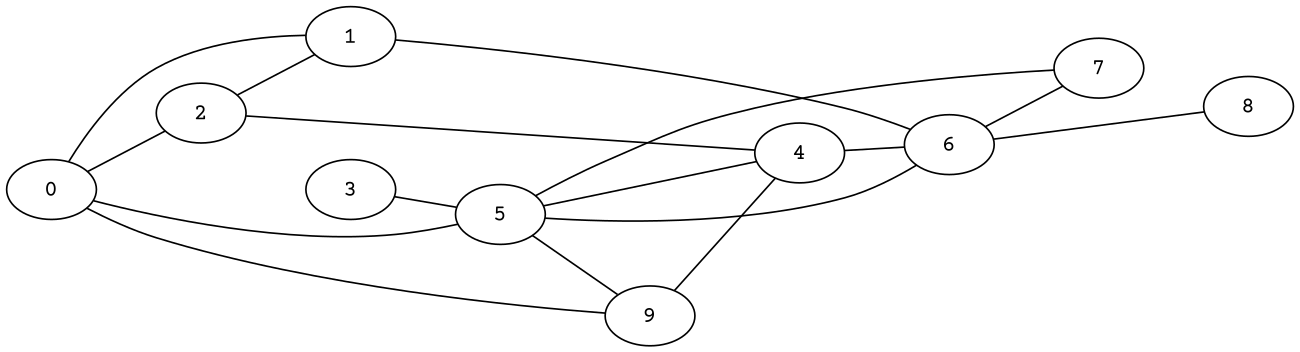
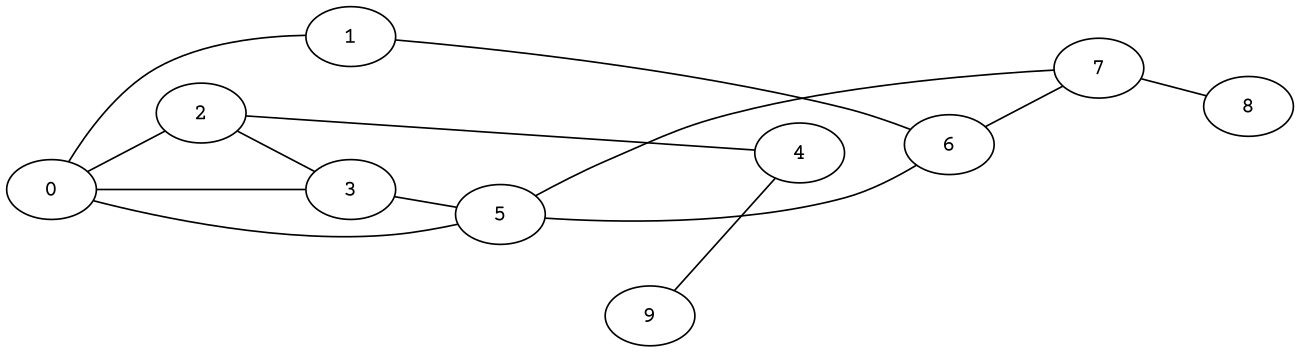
edge "1" -- "2": now "3" -- "2"
edge "8" -- "6": now "8" -- "7"
edge "6" -- "4": removed
edge "4" -- "5": removed
edge "5" -- "9": removed
edge "0" -- "9": now "0" -- "3"
